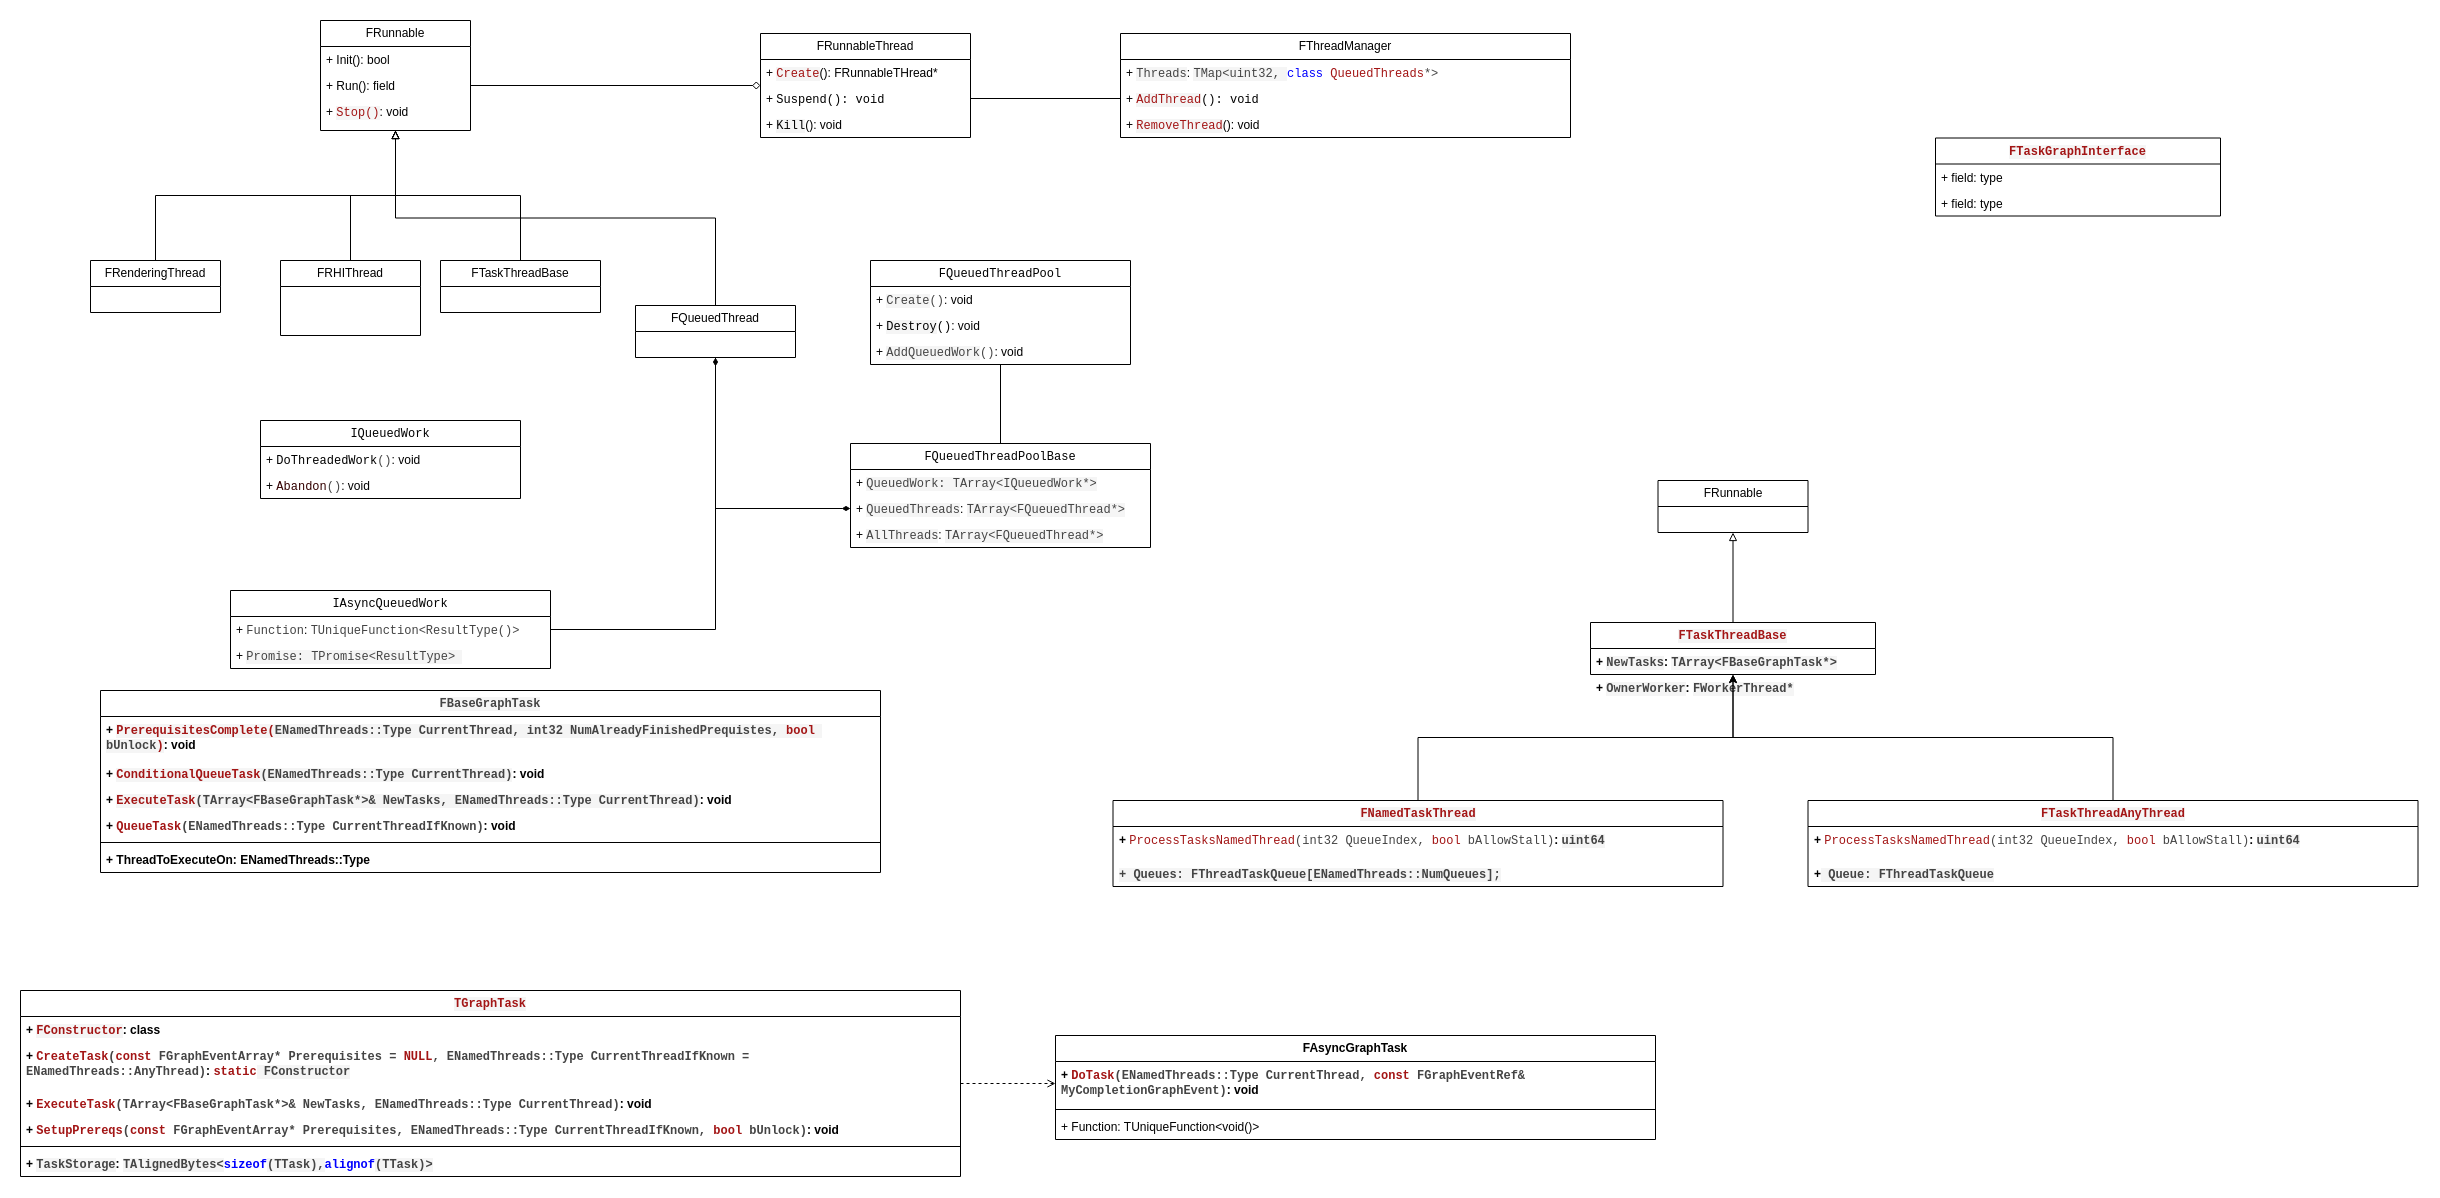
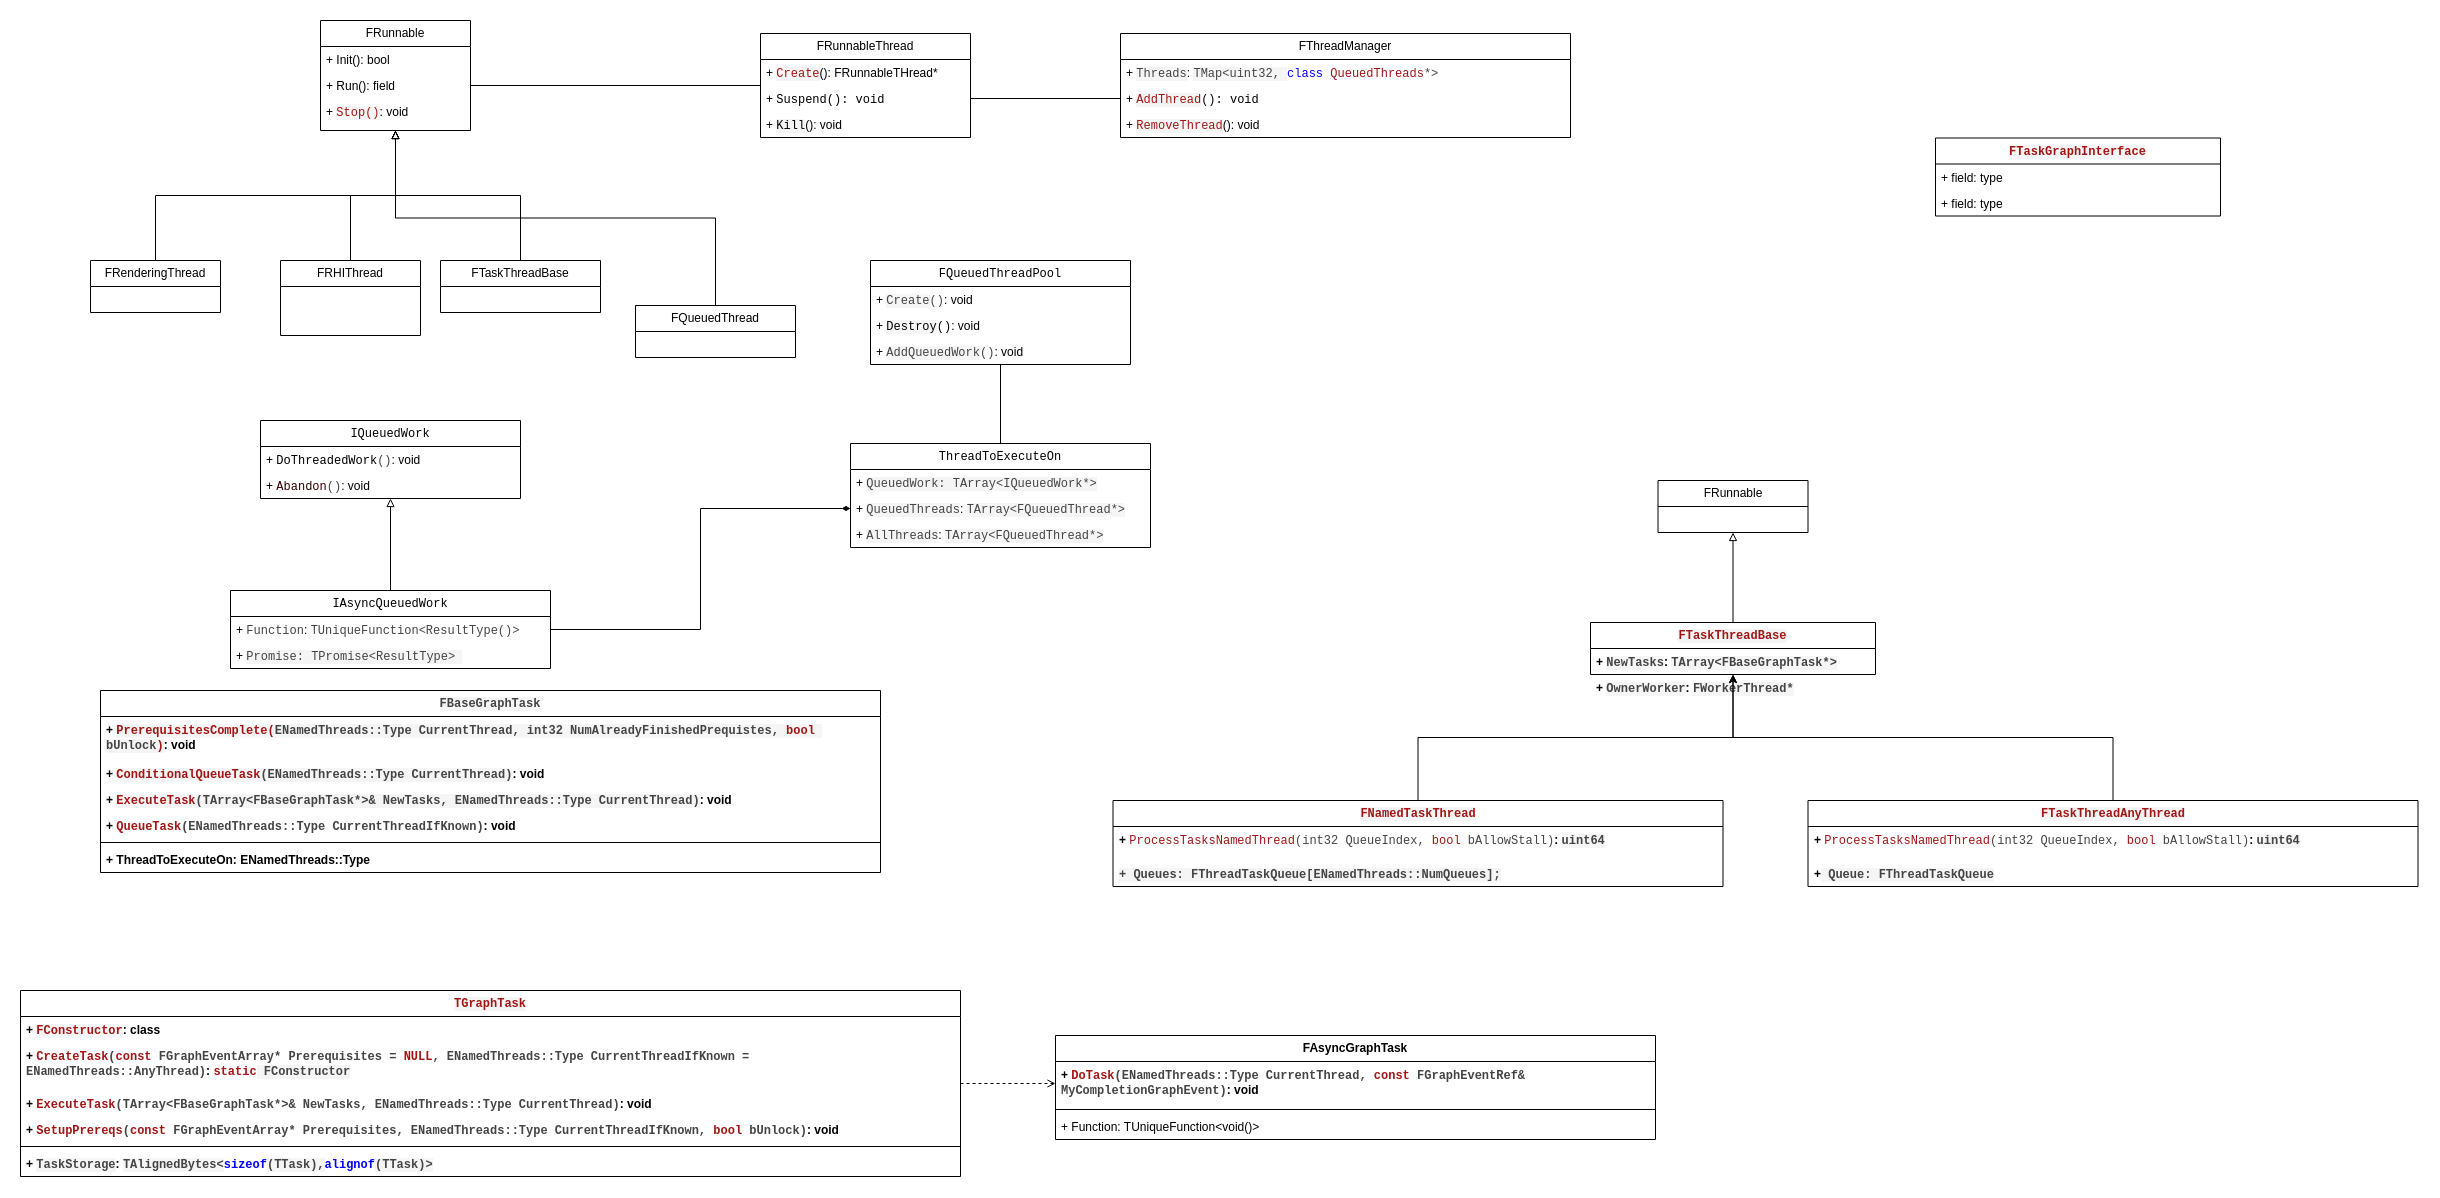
edge "+ Run(): field" -> "FRunnableThread": arrowhead diamond -> none
edge "FQueuedThread" -> "+ QueuedThreads: TArray<FQueuedThread*>": removed
node "FQueuedThreadPoolBase": label "FQueuedThreadPoolBase" -> "ThreadToExecuteOn"
edge "IAsyncQueuedWork" -> "IQueuedWork": added
edge "+ Function: TUniqueFunction<ResultType()>" -> "FQueuedThread": now "+ Function: TUniqueFunction<ResultType()>" -> "+ QueuedThreads: TArray<FQueuedThread*>"
